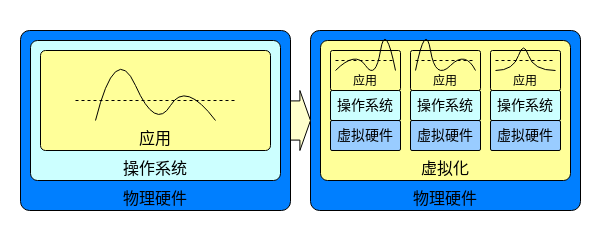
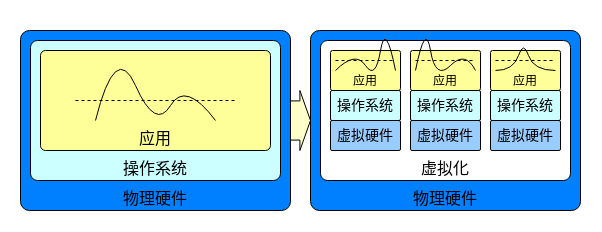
node "虚拟化": fillcolor #ffff99 -> #ffffff
